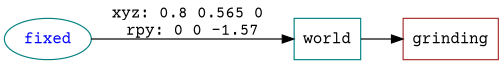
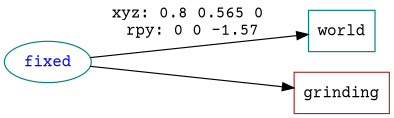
edge "world" -> "grinding": now "fixed" -> "grinding"
